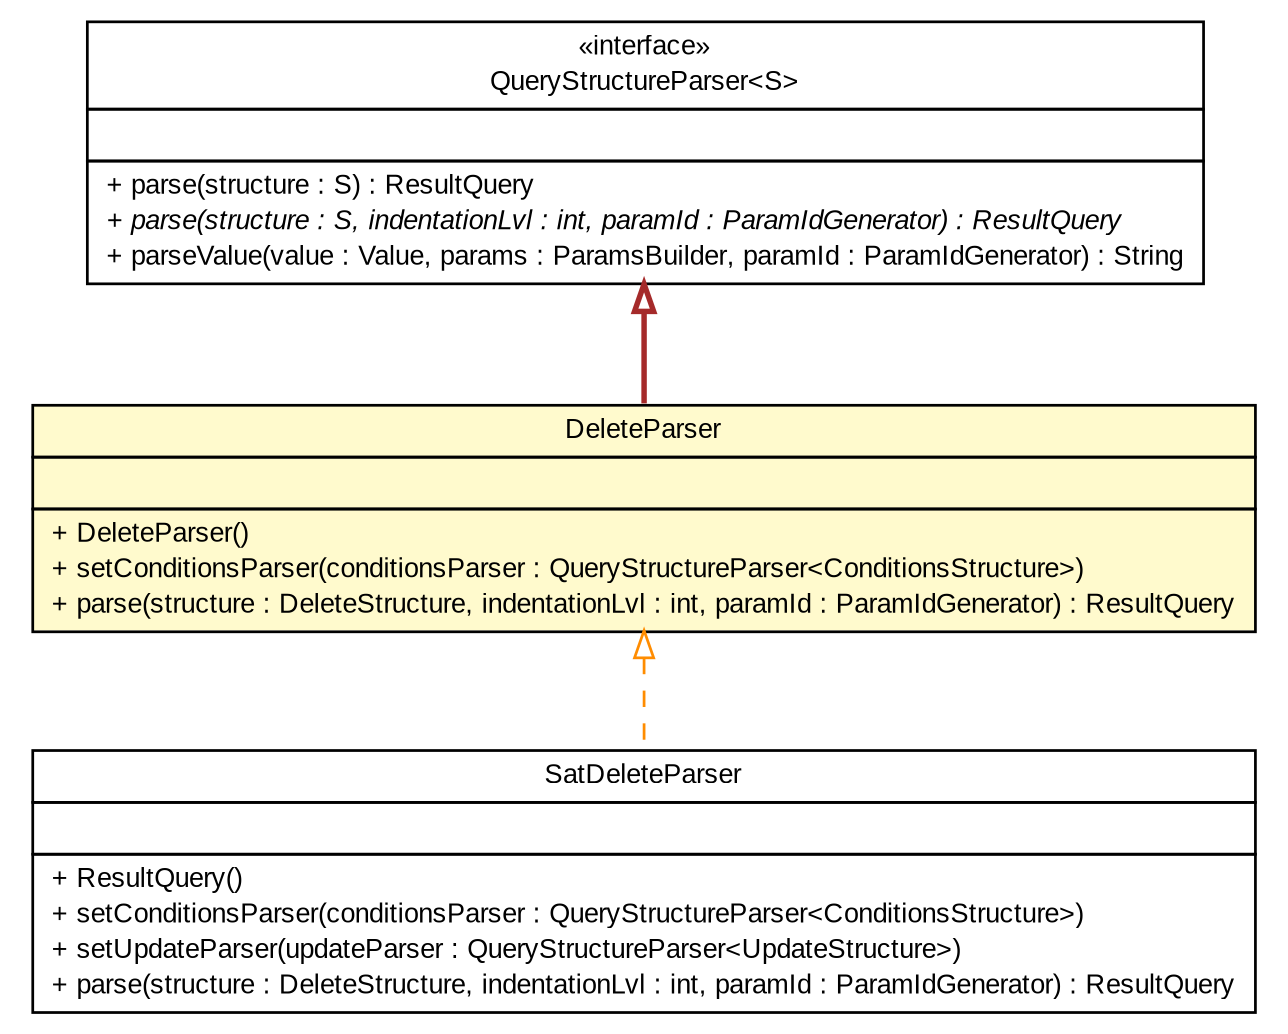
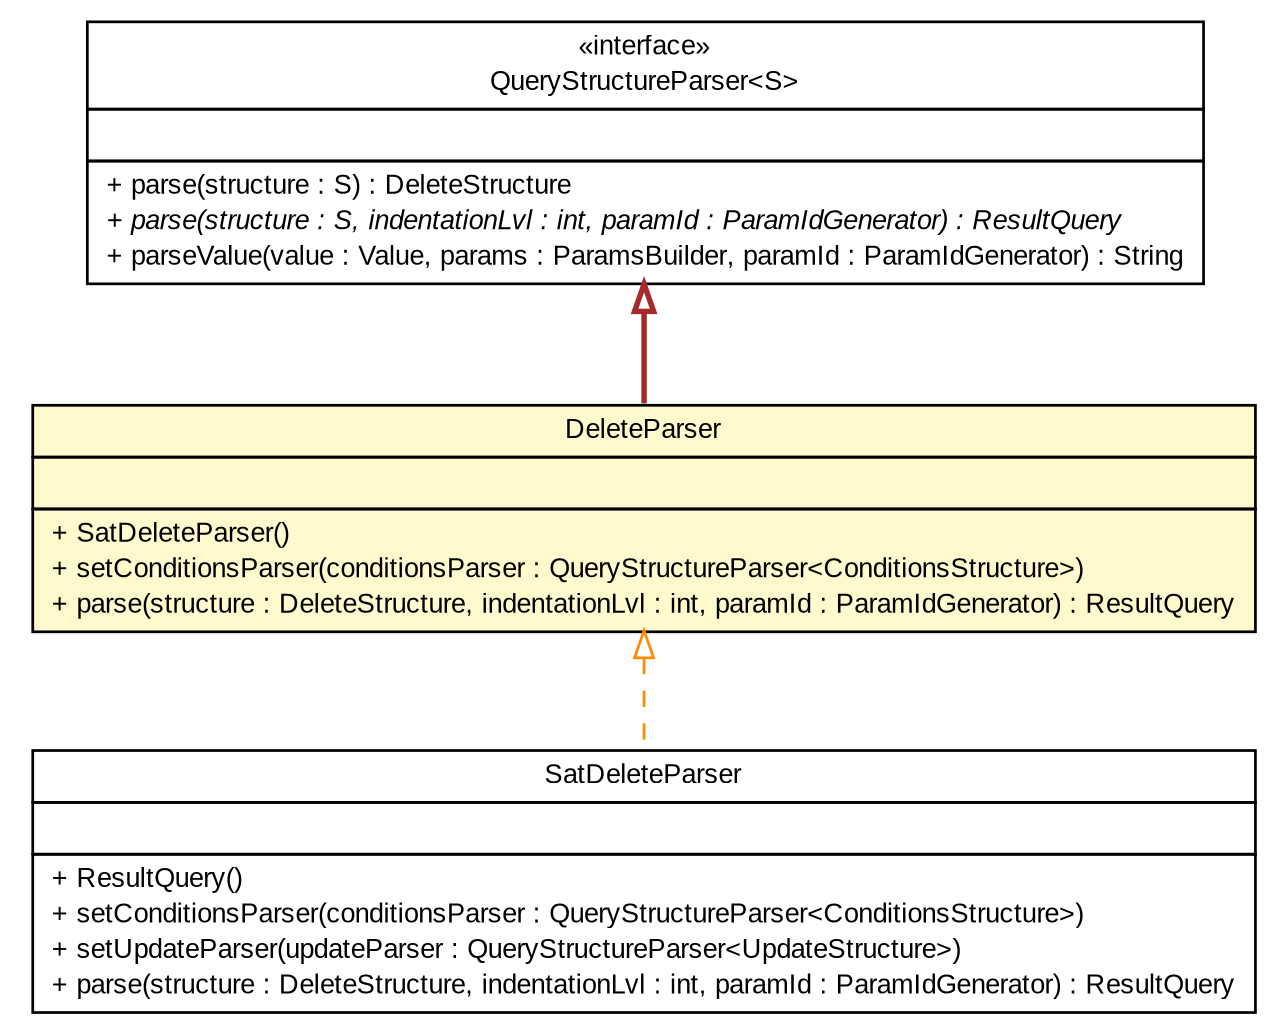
node "QueryStructureParser<S>": text "+ parse(structure : S) : ResultQuery" -> "+ parse(structure : S) : DeleteStructure"
node "DeleteParser": text "+ DeleteParser()" -> "+ SatDeleteParser()"
